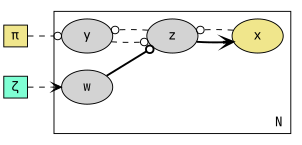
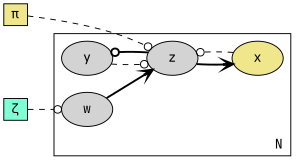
edge "z" -> "y": style dashed -> bold
edge "π" -> "y": now "π" -> "z"
edge "w" -> "z": arrowhead odot -> vee
edge "ζ" -> "w": arrowhead vee -> odot
